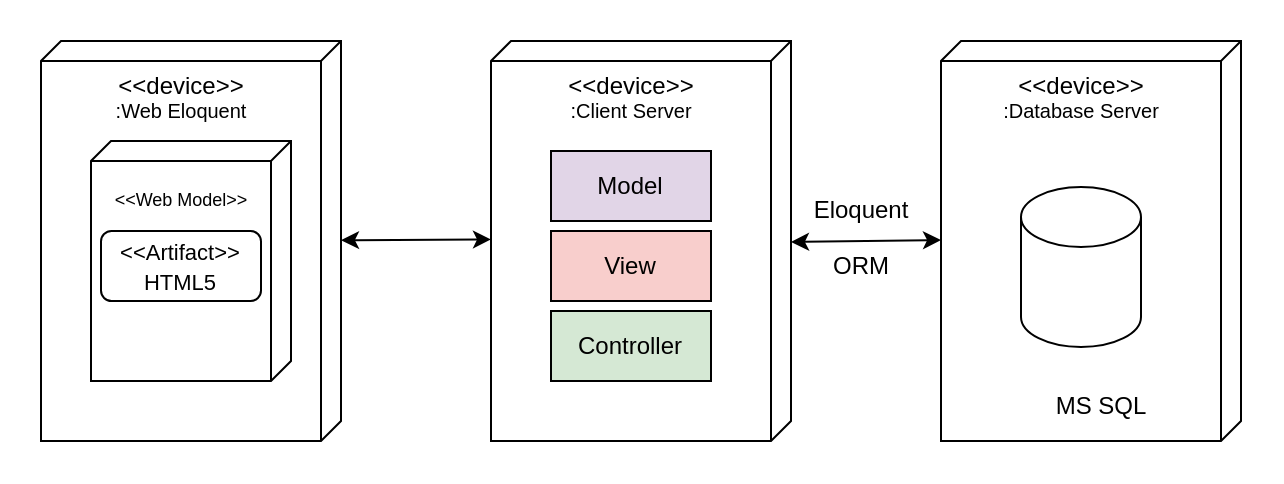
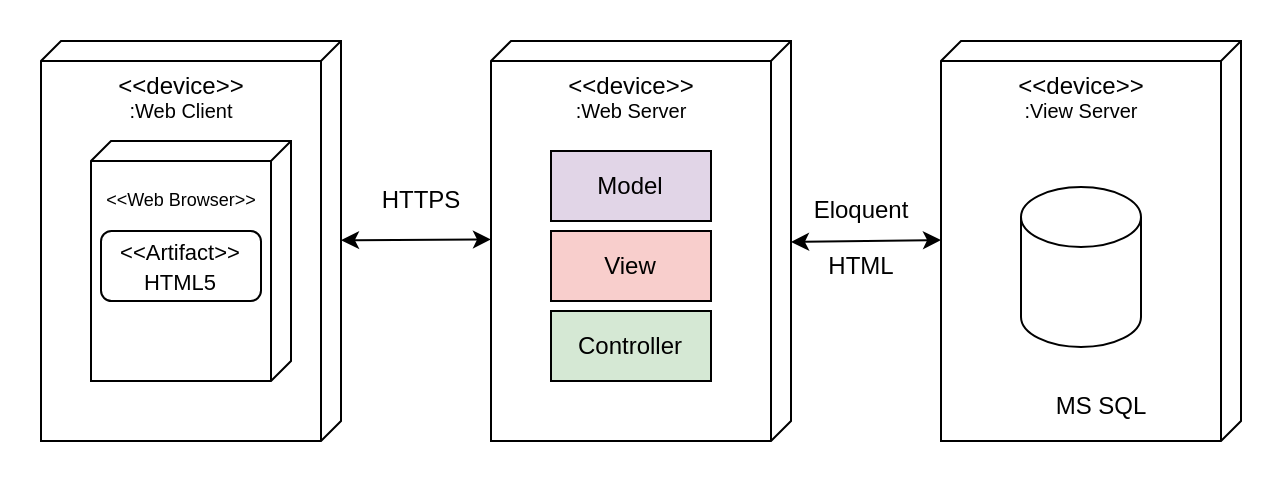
node ":Web Eloquent": label ":Web Eloquent" -> ":Web Client"
node ":Client Server": label ":Client Server" -> ":Web Server"
node ":Database Server": label ":Database Server" -> ":View Server"
node "<<Web Model>>": label "<<Web Model>>" -> "<<Web Browser>>"
node "HTTPS": added
node "ORM": label "ORM" -> "HTML"
